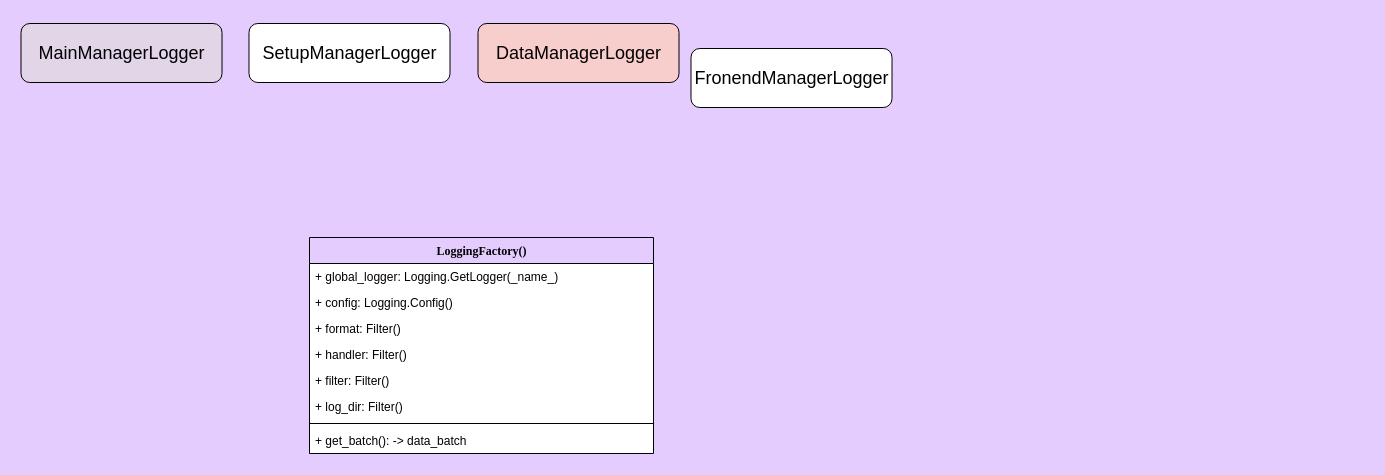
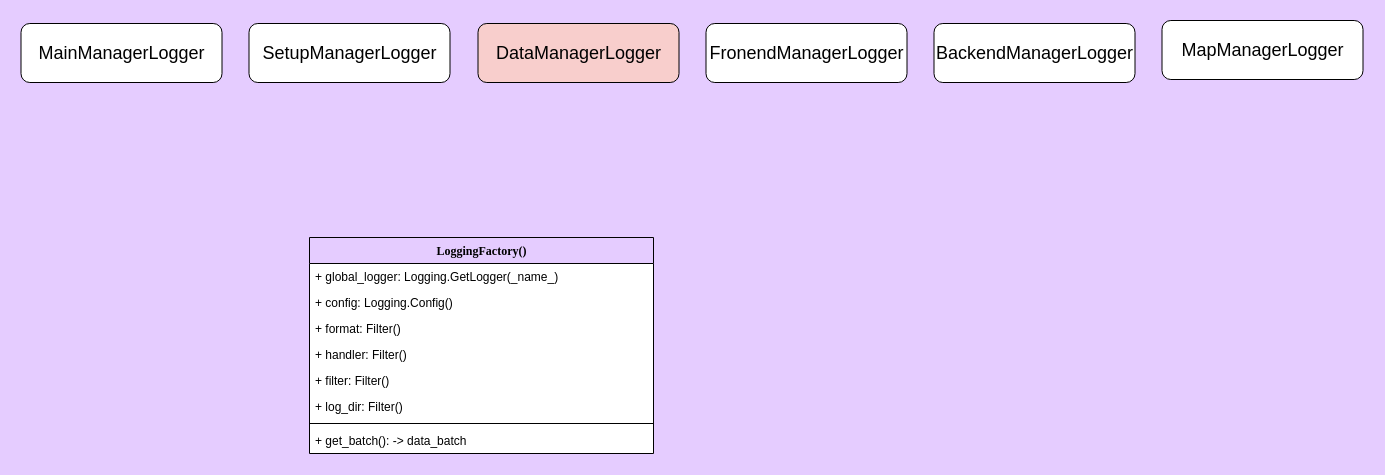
node "MapManagerLogger": added
node "MainManagerLogger": fillcolor #e1d5e7 -> #ffffff
node "BackendManagerLogger": added
node "FronendManagerLogger": moved (792, 78) -> (807, 53)
